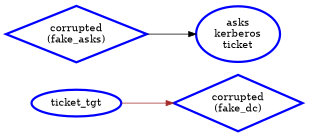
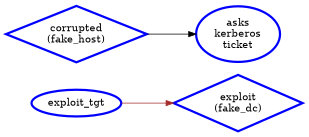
node "corrupted (fake_asks)": label "corrupted (fake_asks)" -> "corrupted (fake_host)"
node "ticket_tgt": label "ticket_tgt" -> "exploit_tgt"
node "corrupted (fake_dc)": label "corrupted (fake_dc)" -> "exploit (fake_dc)"
